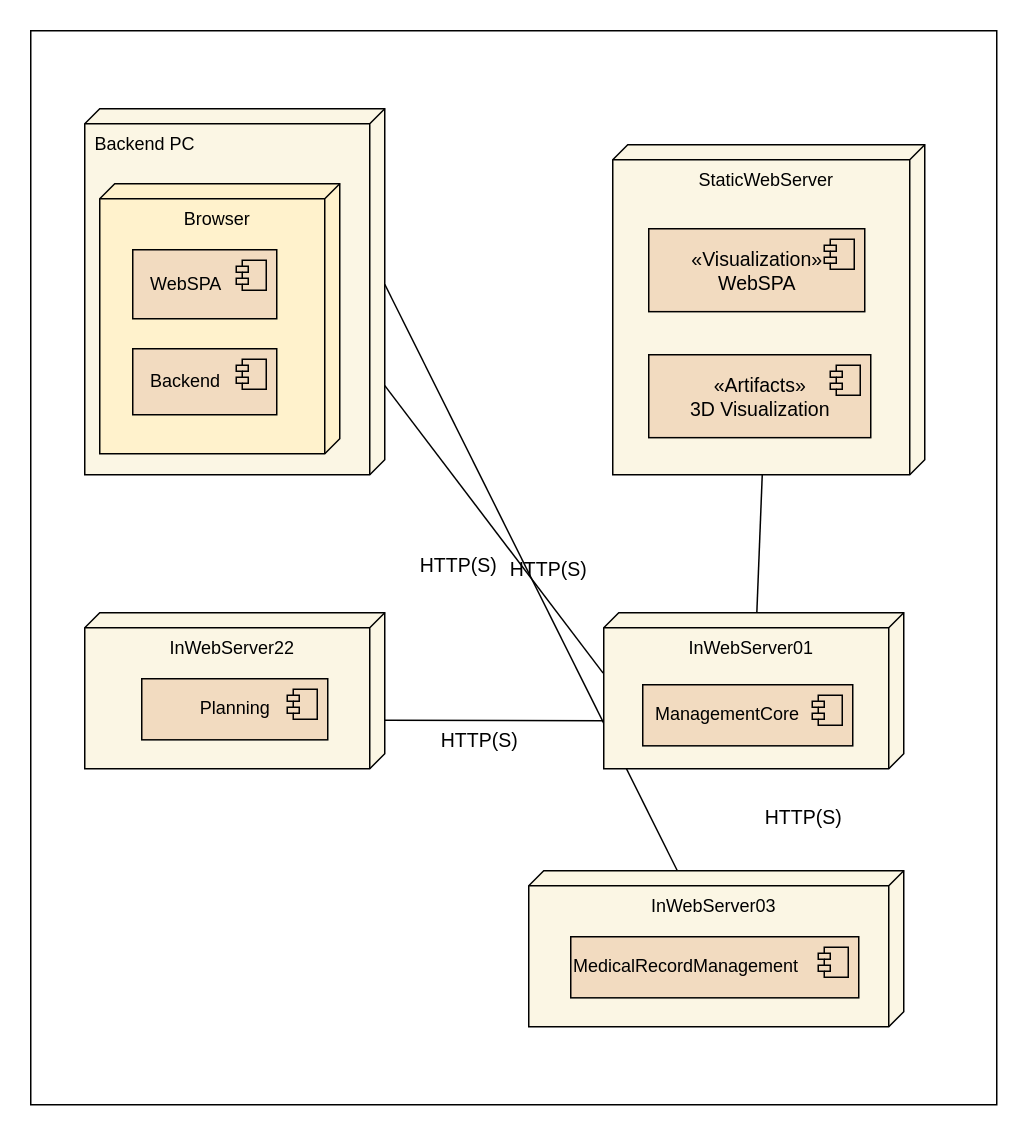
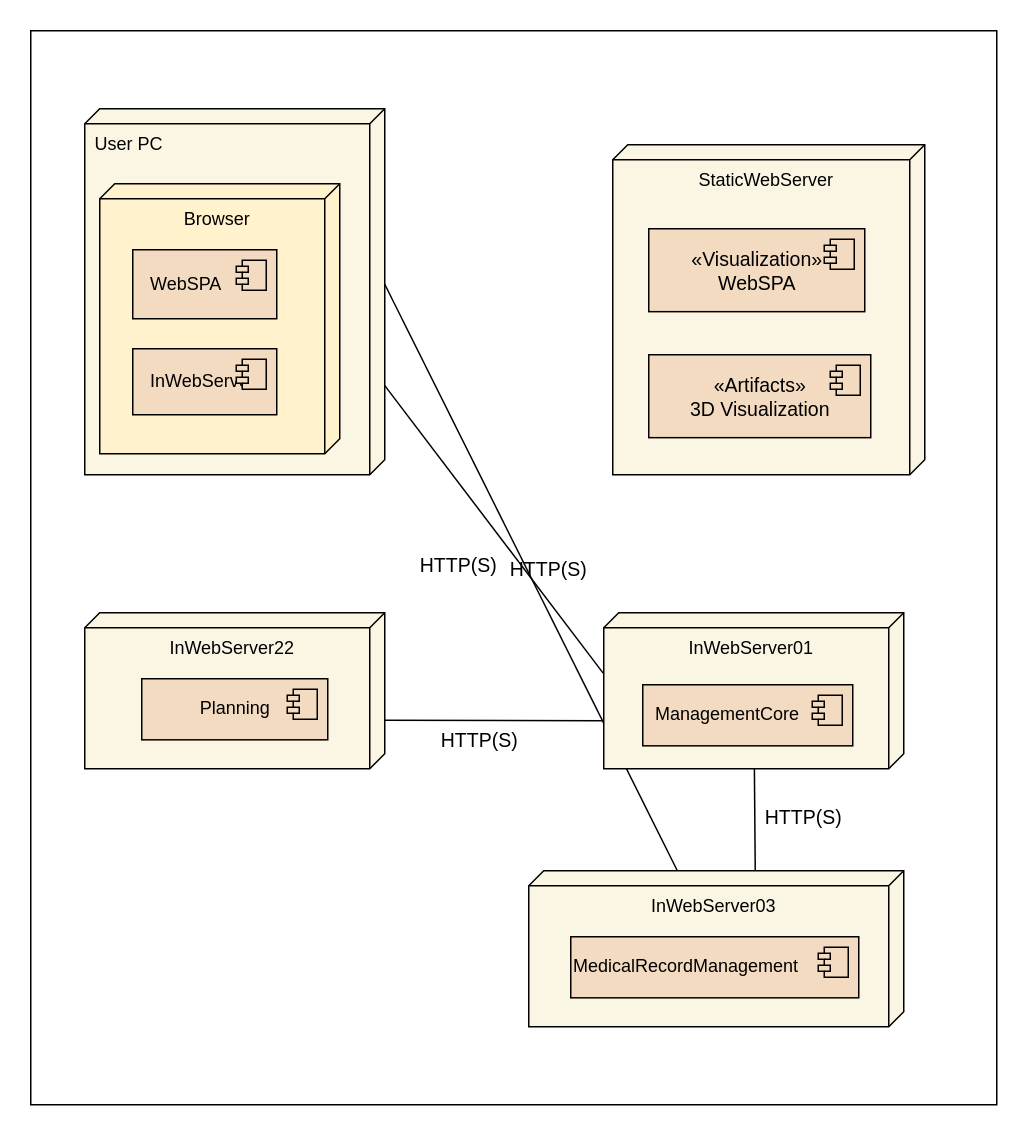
node "Backend PC": label "Backend PC" -> "User PC"
node "Backend": label "Backend" -> "InWebServer"
edge "StaticWebServer" -- "InWebServer01": now "InWebServer03" -- "InWebServer01"
